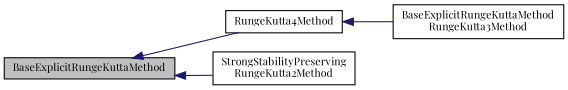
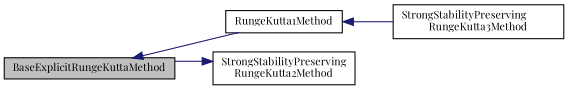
node "RungeKutta4Method": label "RungeKutta4Method" -> "RungeKutta1Method"
node "BaseExplicitRungeKuttaMethod RungeKutta3Method": label "BaseExplicitRungeKuttaMethod RungeKutta3Method" -> "StrongStabilityPreserving RungeKutta3Method"
edge "StrongStabilityPreserving RungeKutta2Method" -> "BaseExplicitRungeKuttaMethod": reversed
